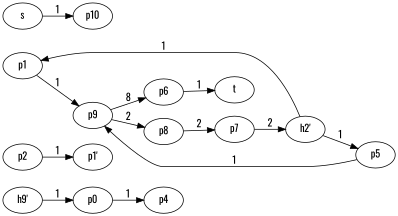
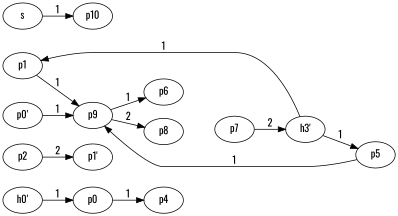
node "t": removed
edge "p9" -> "p6": label "8" -> "1"
node "p0'": added
node "h2'": label "h2'" -> "h3'"
edge "p8" -> "p7": removed, label "2"
edge "p2" -> "p1'": label "1" -> "2"
node "h9'": label "h9'" -> "h0'"
